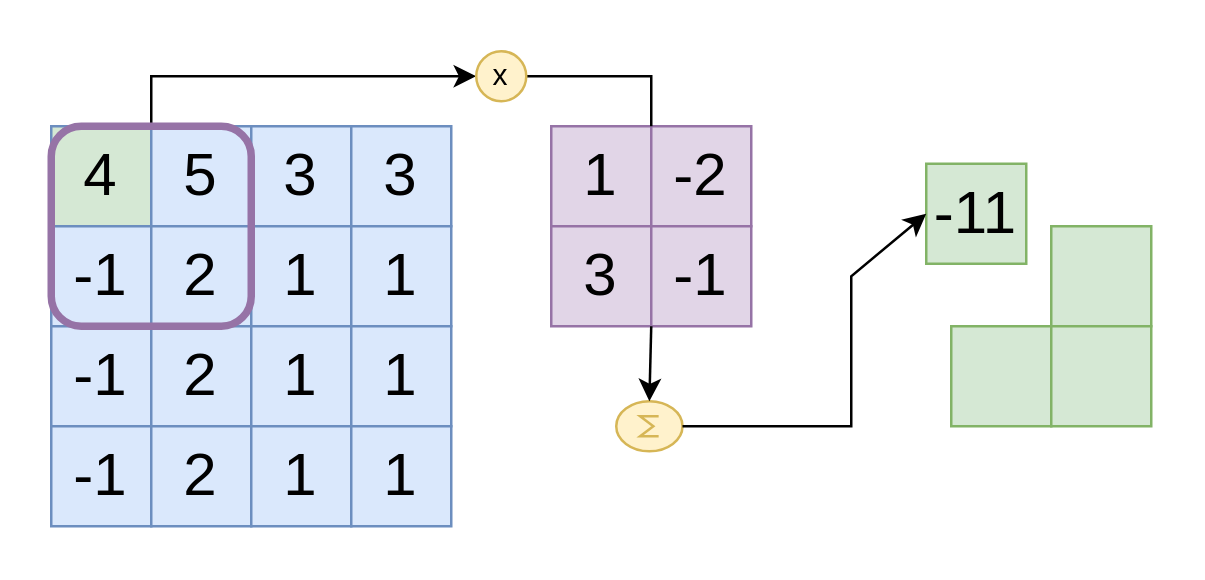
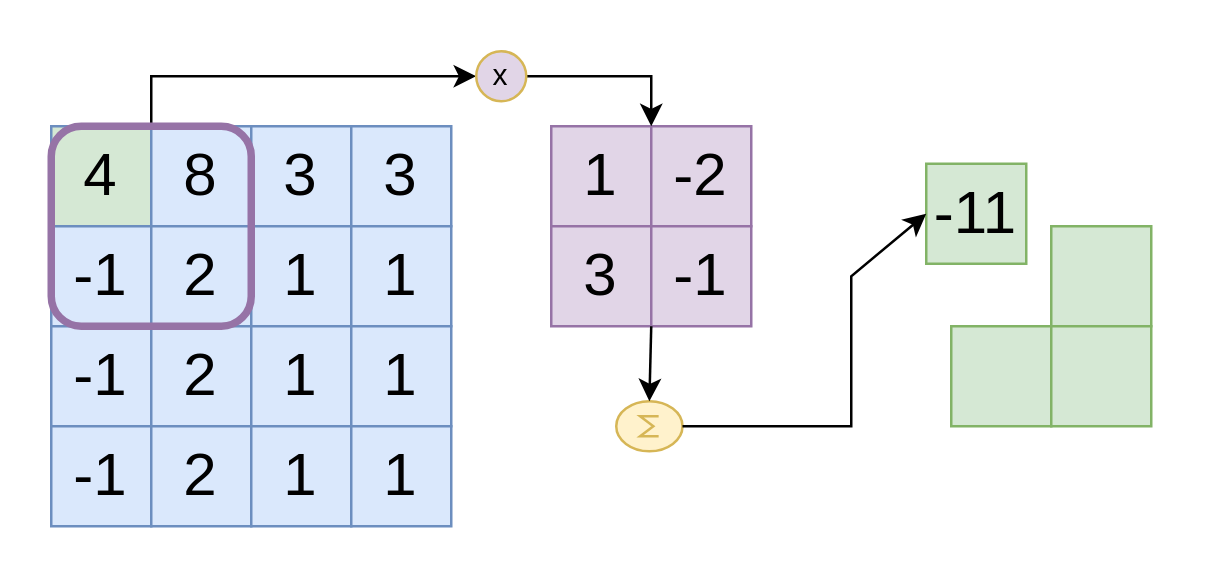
node "x": fillcolor #fff2cc -> #e1d5e7
edge "x" -- "-2": arrowhead none -> classic
node "5": label "5" -> "8"
